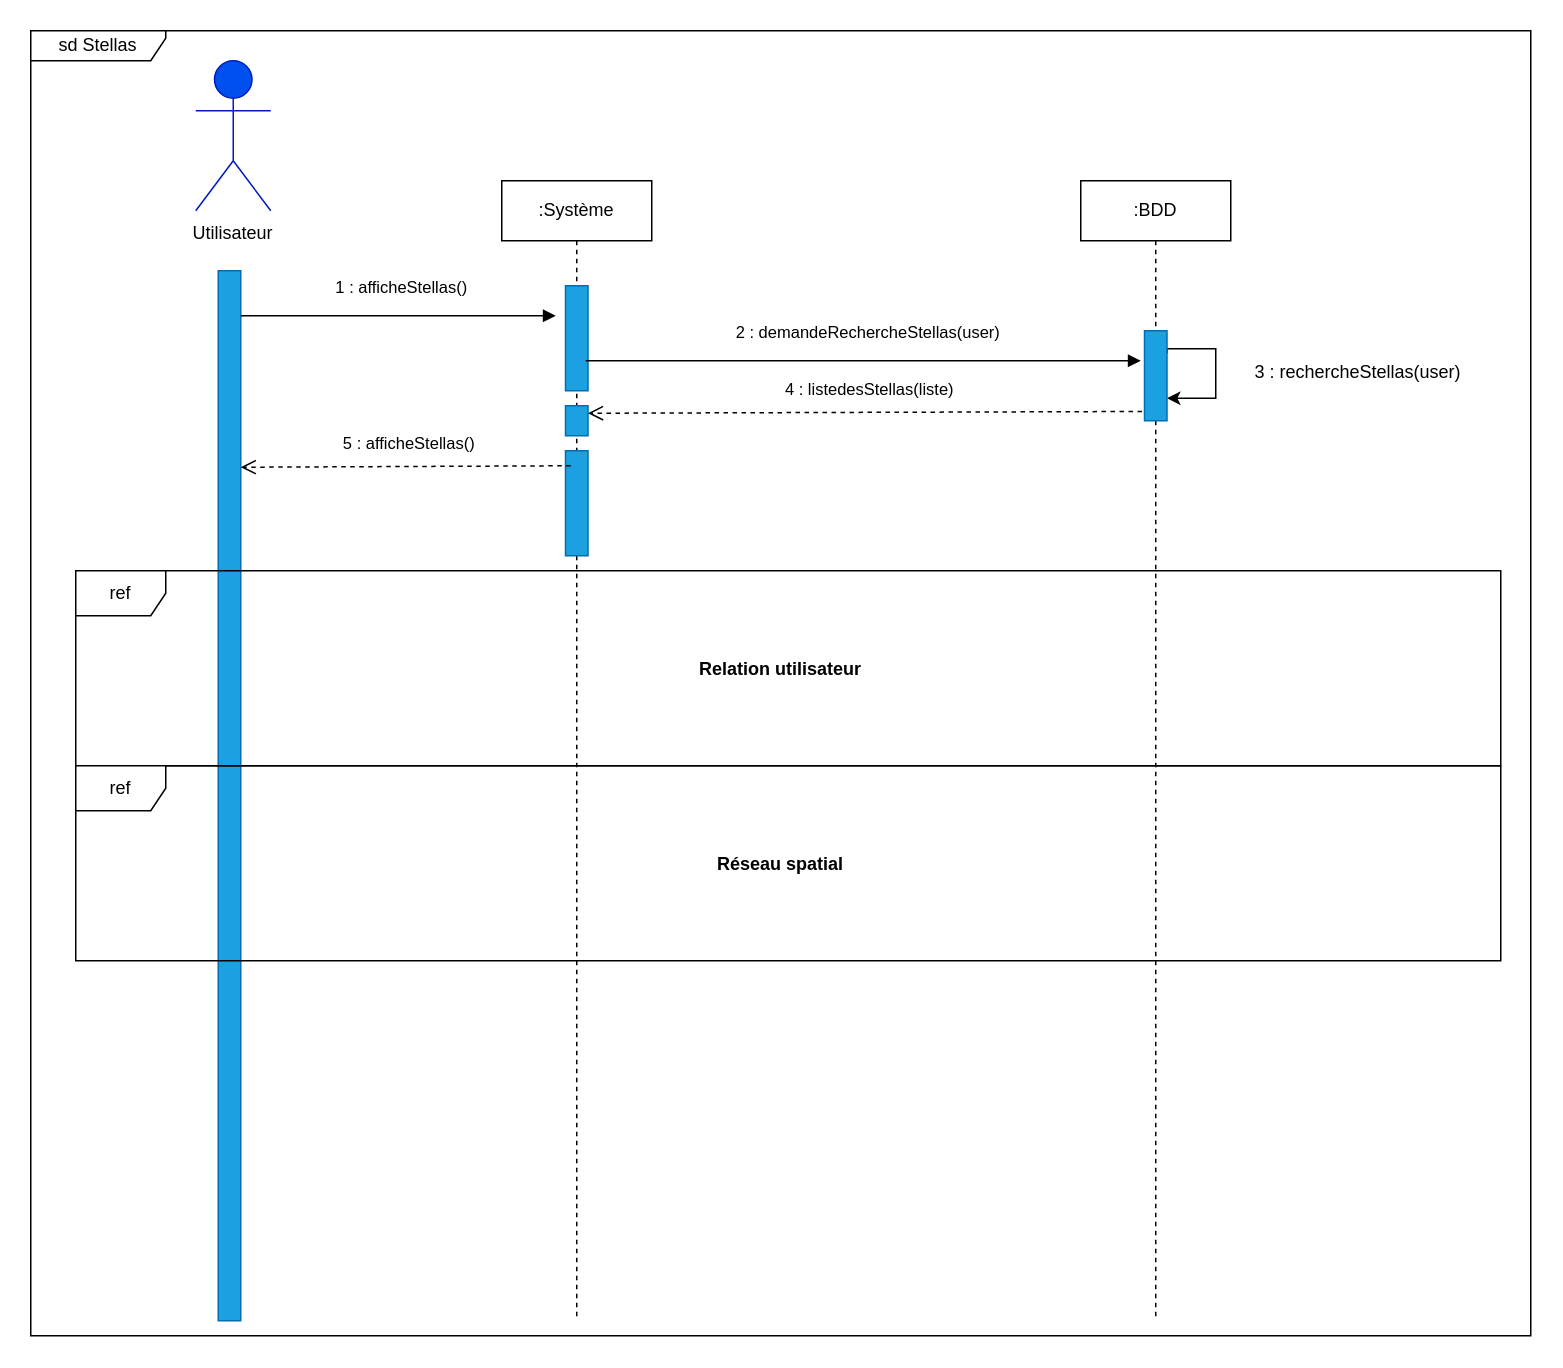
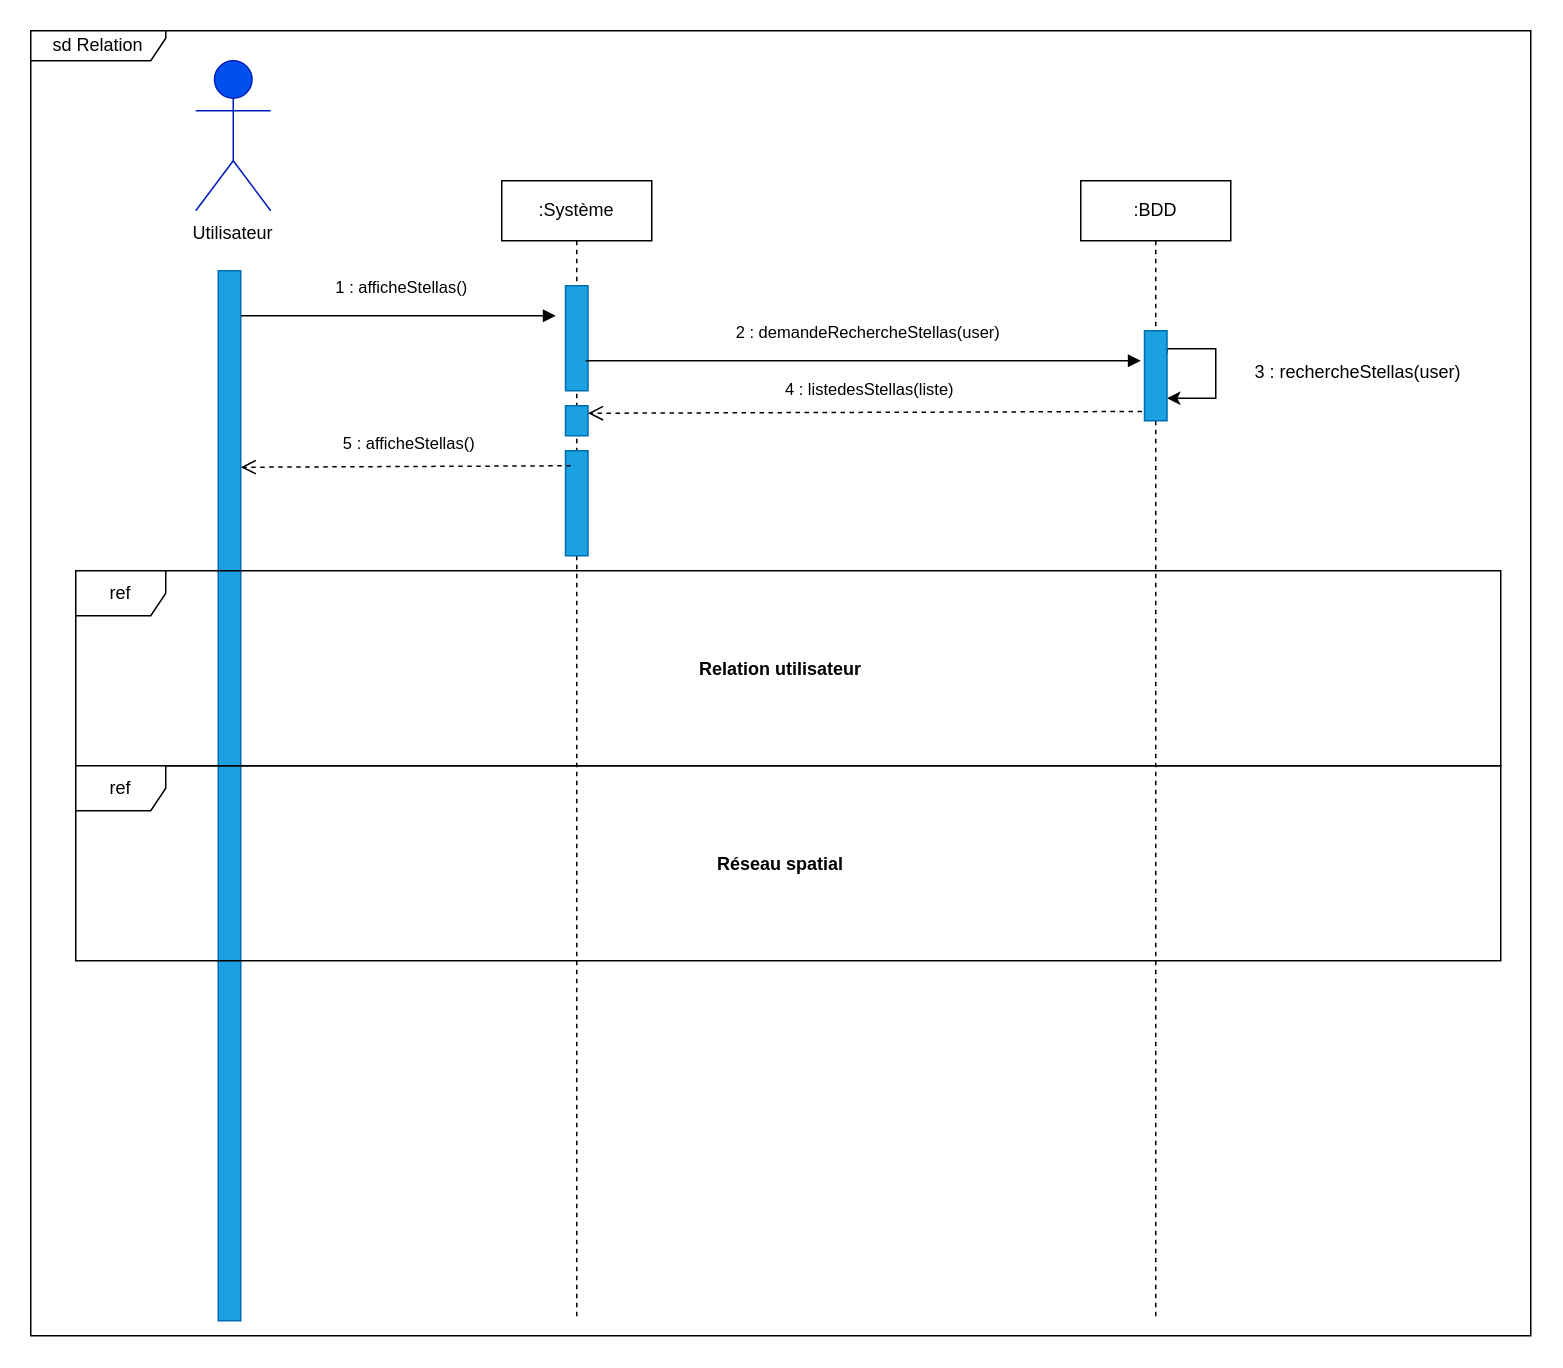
node "sd Stellas": label "sd Stellas" -> "sd Relation"
